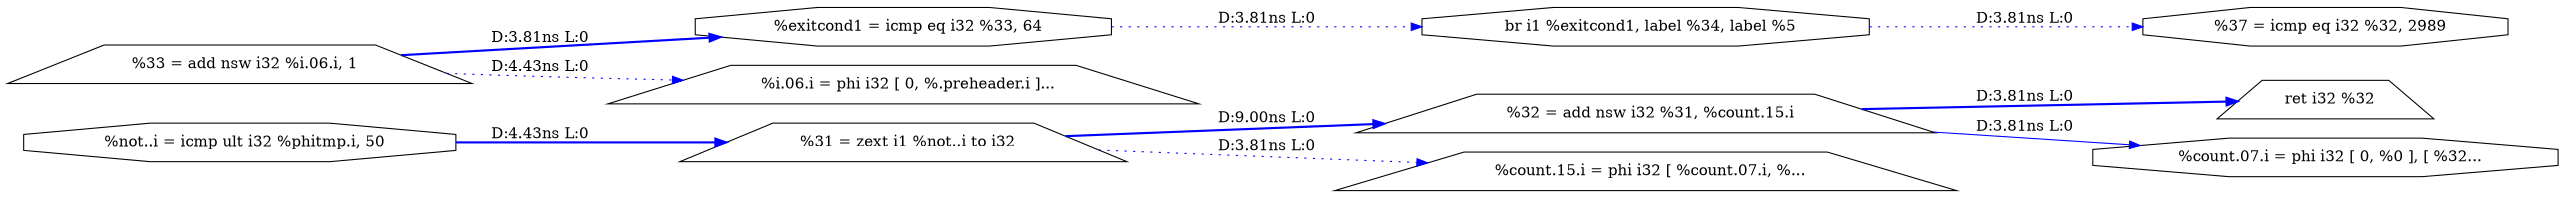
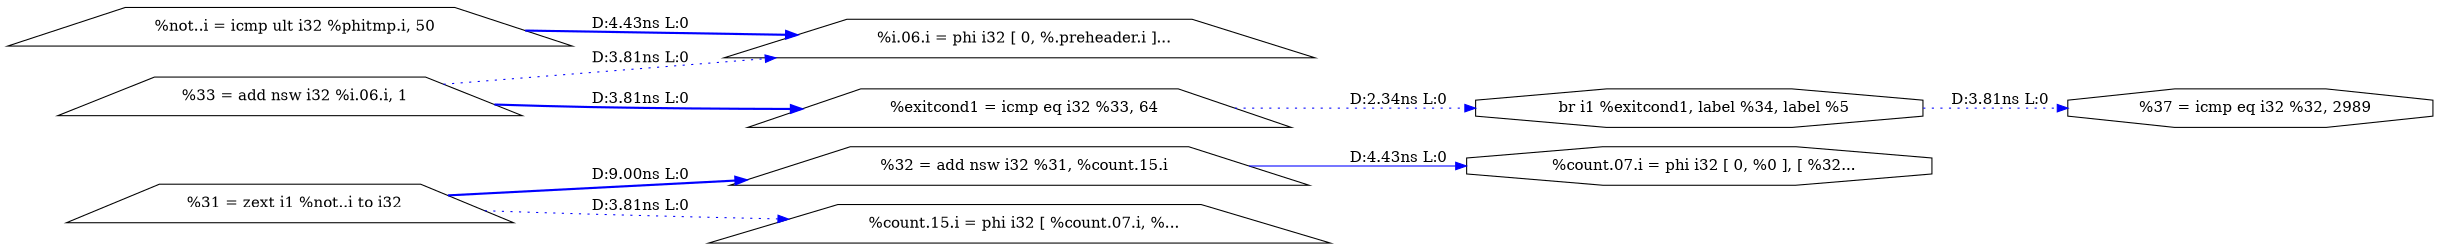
edge "%exitcond1 = icmp eq i32 %33, 64" -> "br i1 %exitcond1, label %34, label %5": label "D:3.81ns L:0" -> "D:2.34ns L:0"
node "%exitcond1 = icmp eq i32 %33, 64": shape octagon -> trapezium
edge "%33 = add nsw i32 %i.06.i, 1" -> "%i.06.i = phi i32 [ 0, %.preheader.i ]...": label "D:4.43ns L:0" -> "D:3.81ns L:0"
node "ret i32 %32": removed
edge "%32 = add nsw i32 %31, %count.15.i" -> "%count.07.i = phi i32 [ 0, %0 ], [ %32...": label "D:3.81ns L:0" -> "D:4.43ns L:0"
node "%not..i = icmp ult i32 %phitmp.i, 50": shape octagon -> trapezium
edge "%not..i = icmp ult i32 %phitmp.i, 50" -> "%31 = zext i1 %not..i to i32": now "%not..i = icmp ult i32 %phitmp.i, 50" -> "%i.06.i = phi i32 [ 0, %.preheader.i ]..."
